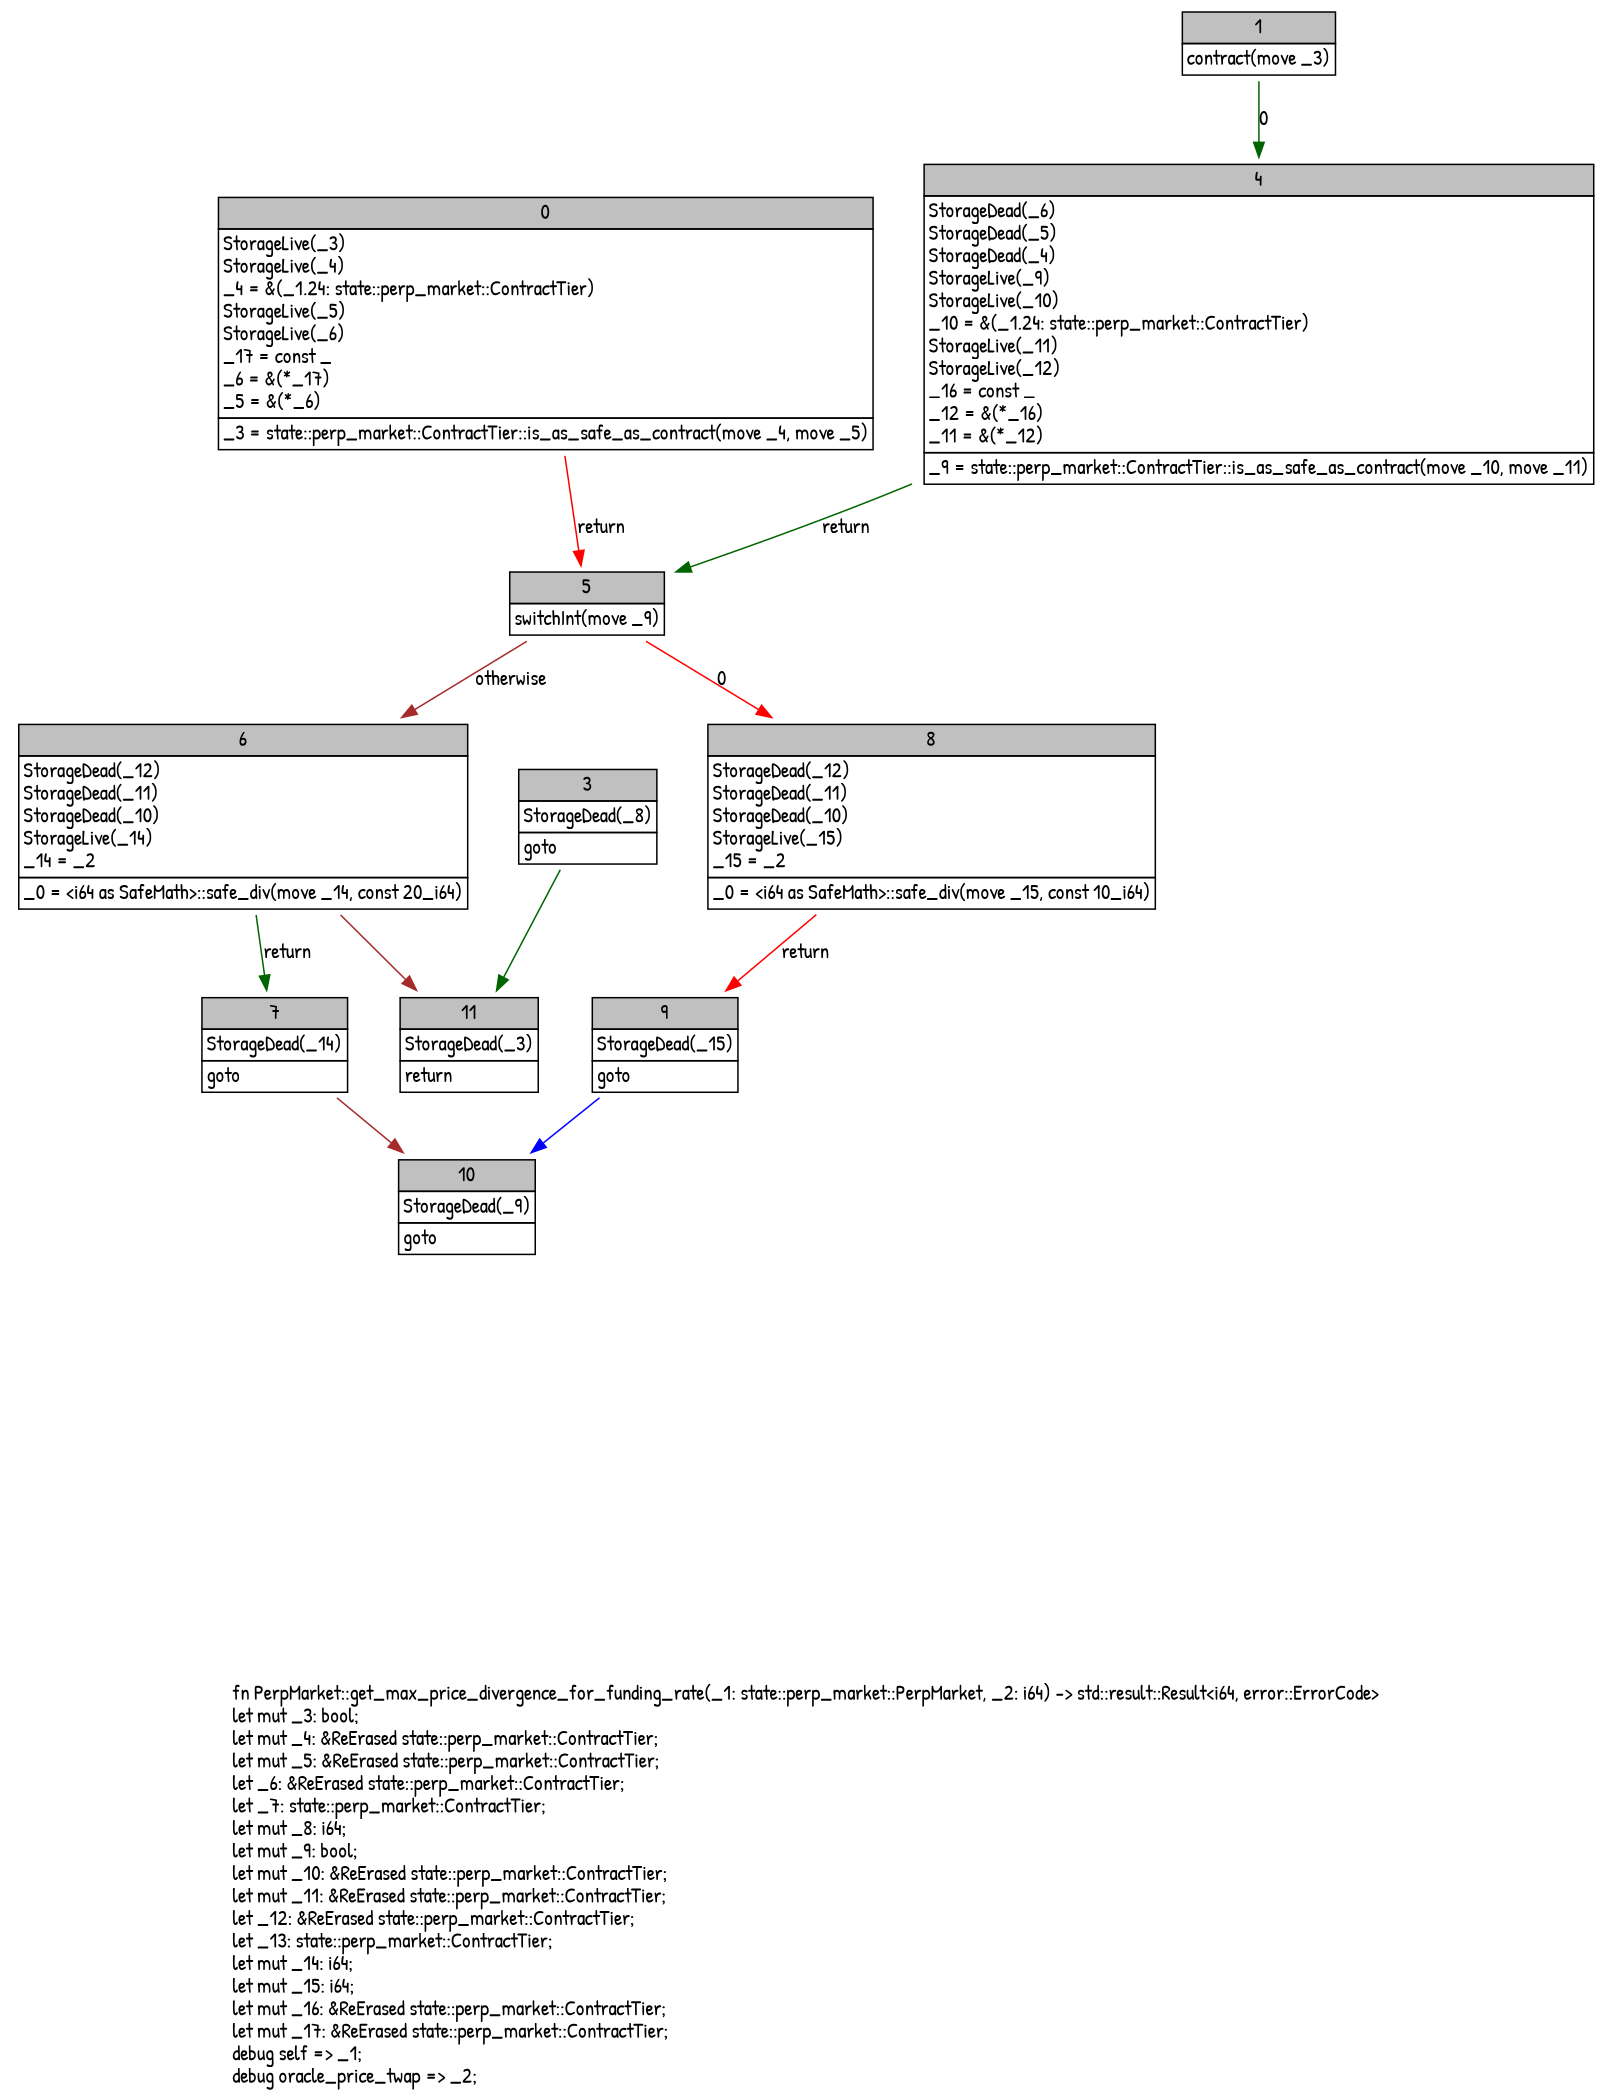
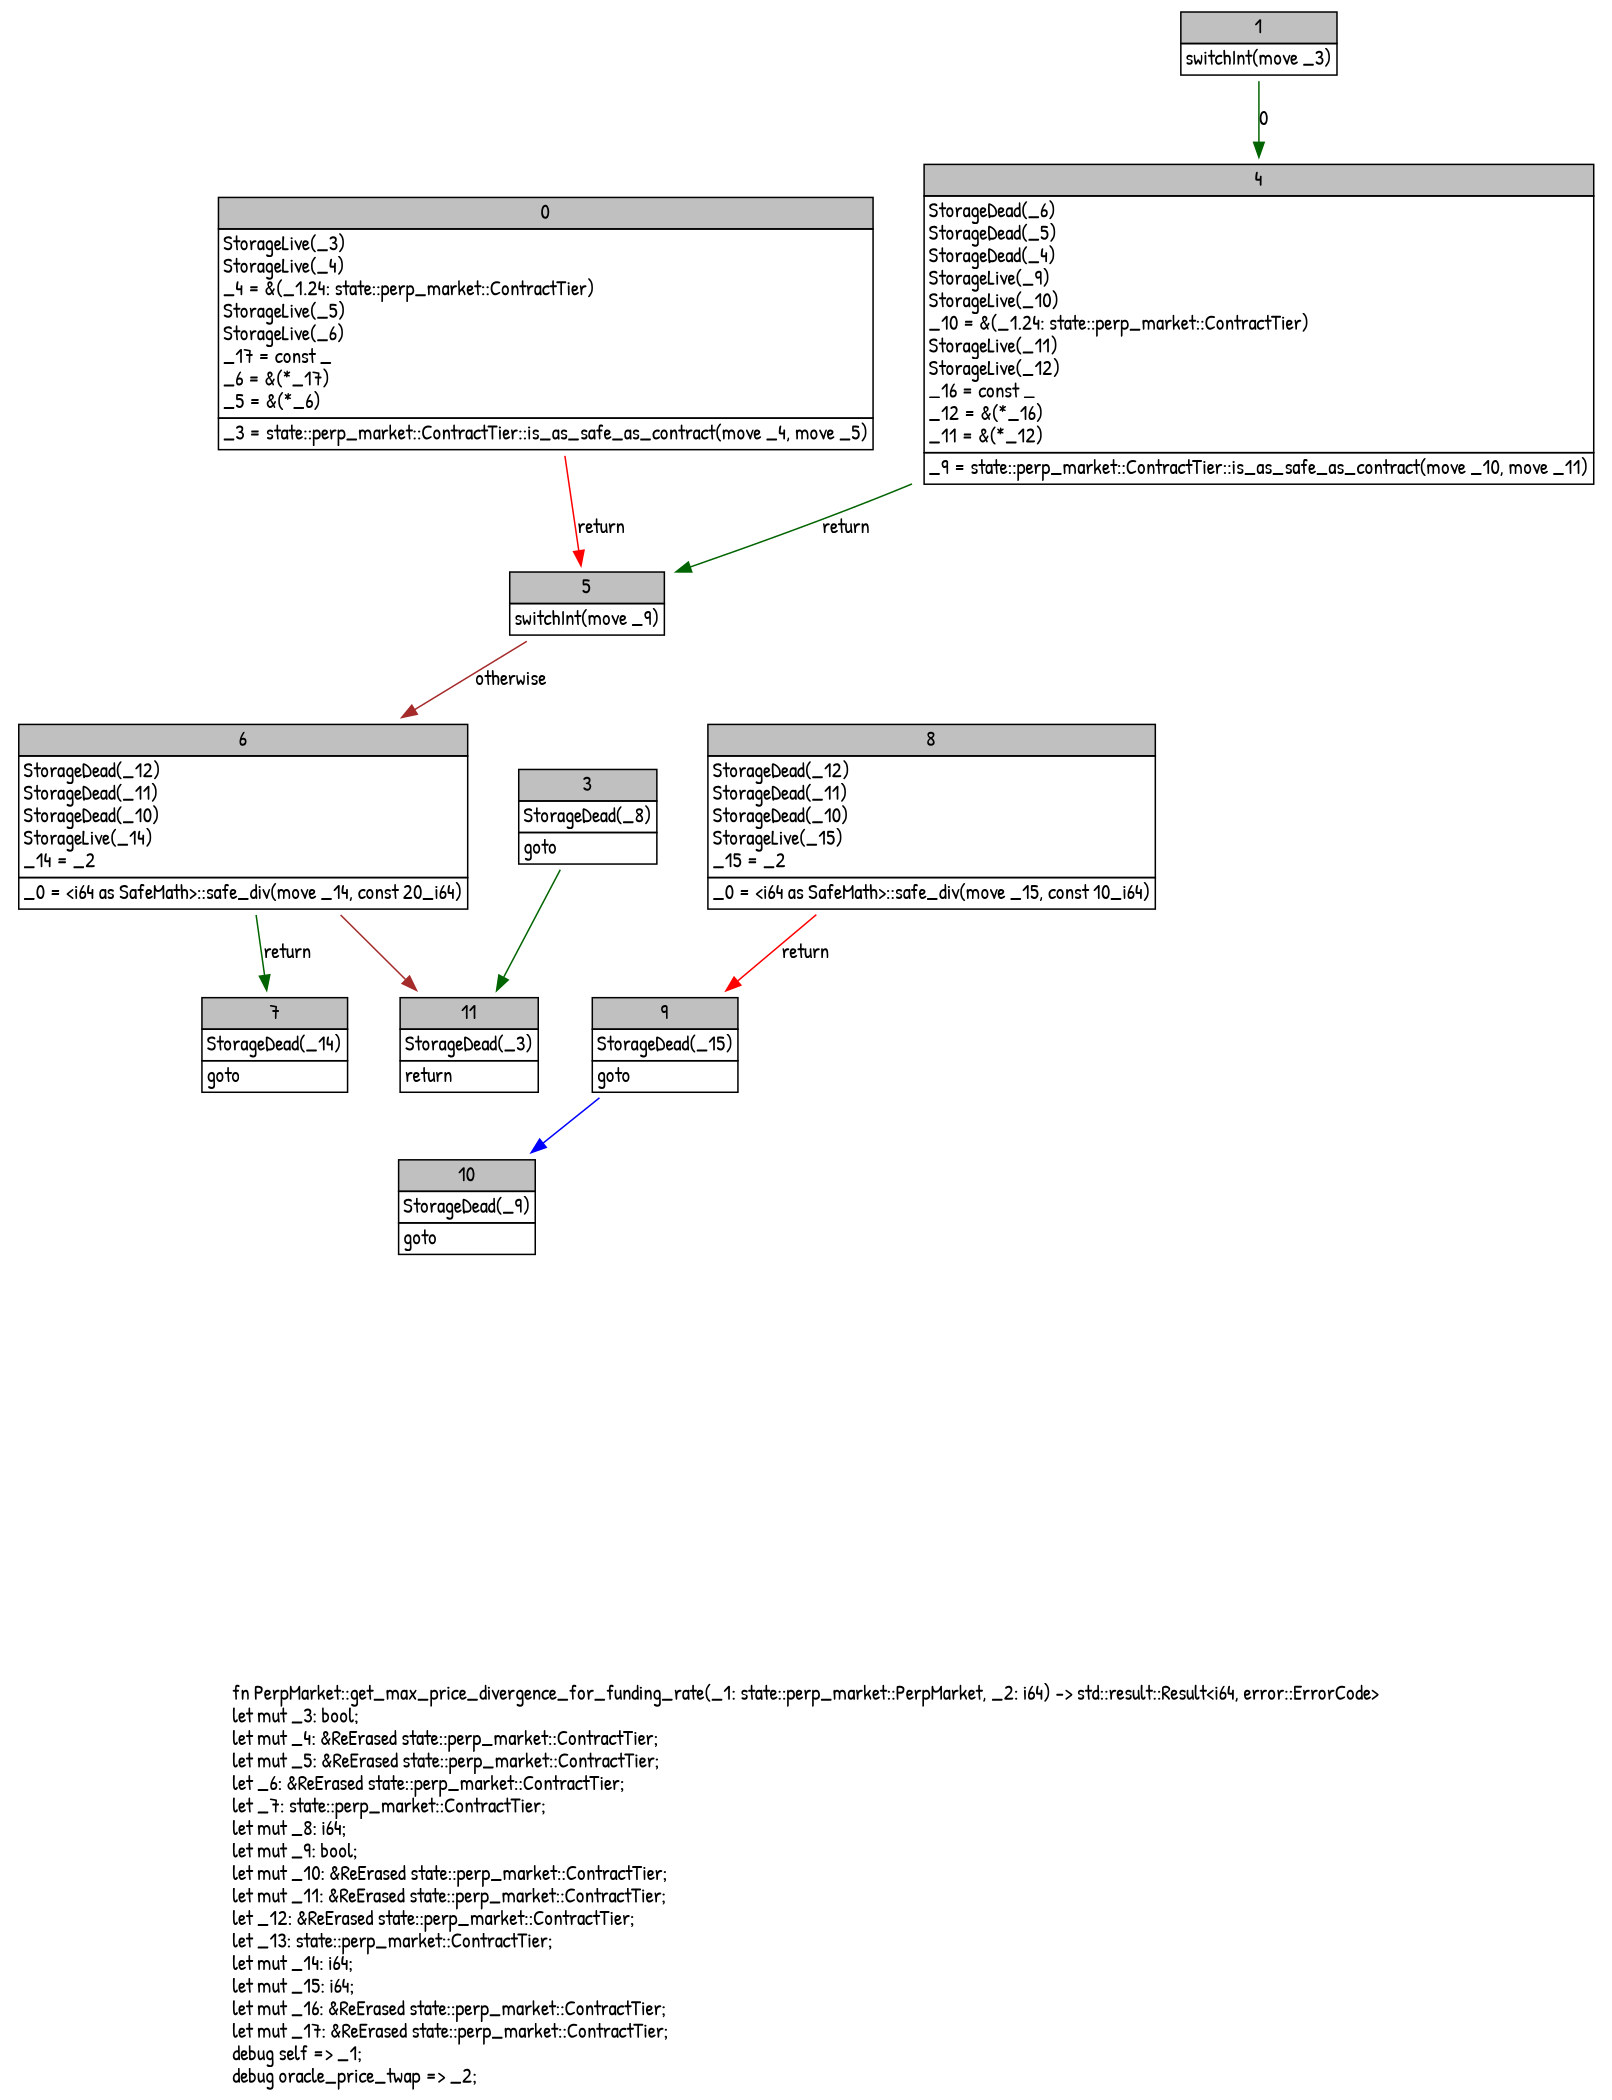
node "1": text "contract(move _3)" -> "switchInt(move _3)"
edge "5" -> "8": removed, label "0"
edge "7" -> "10": removed
